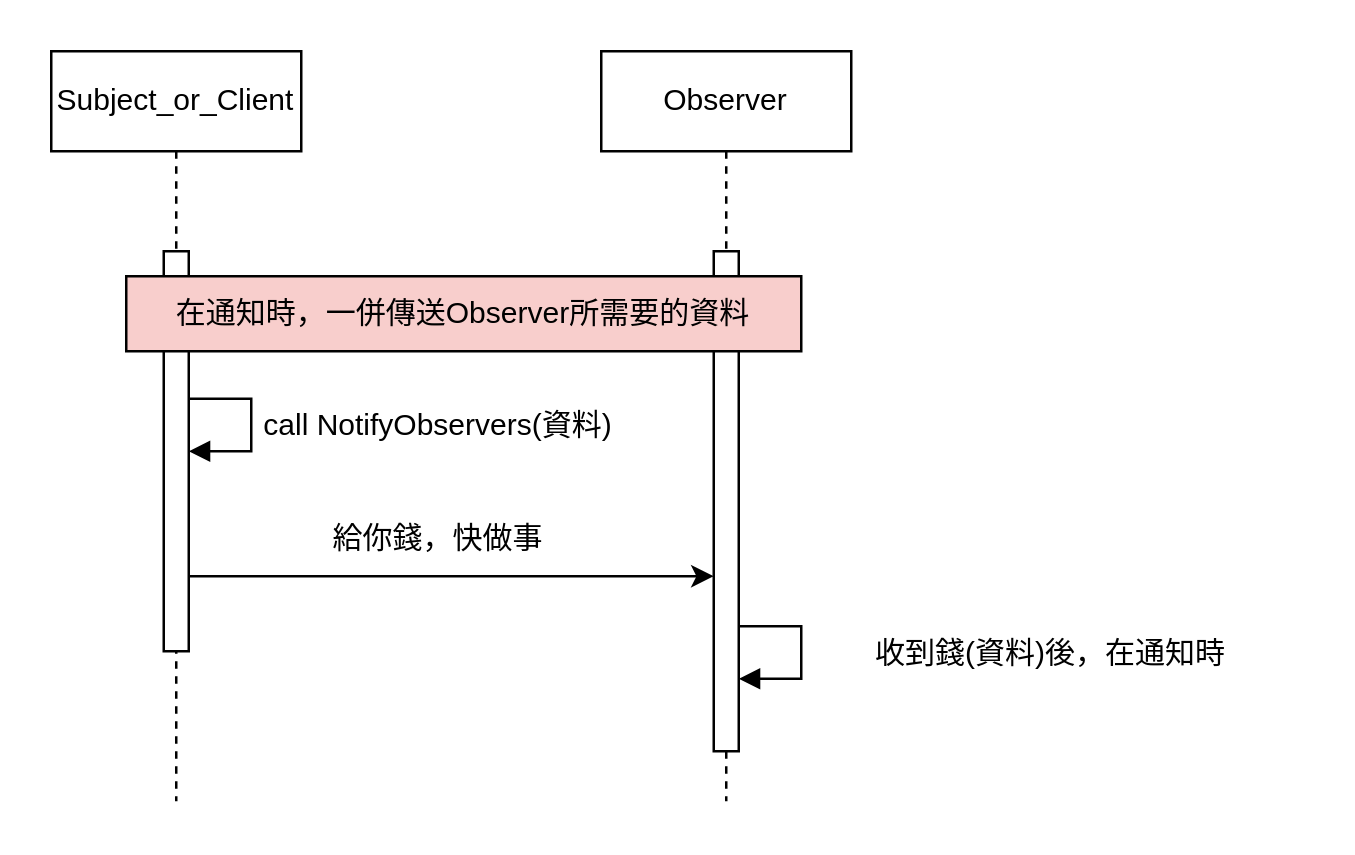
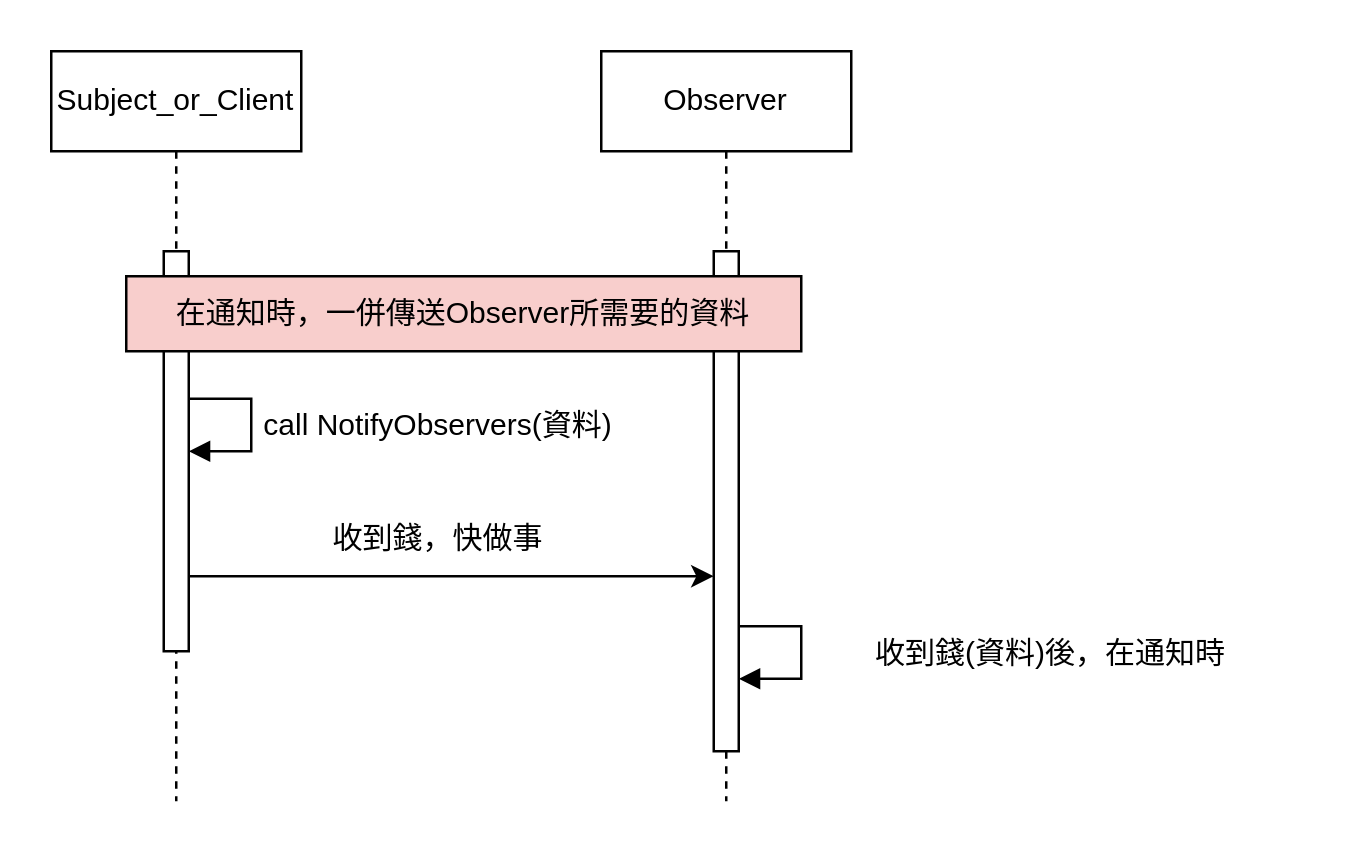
node "給你錢，快做事": label "給你錢，快做事" -> "收到錢，快做事"
